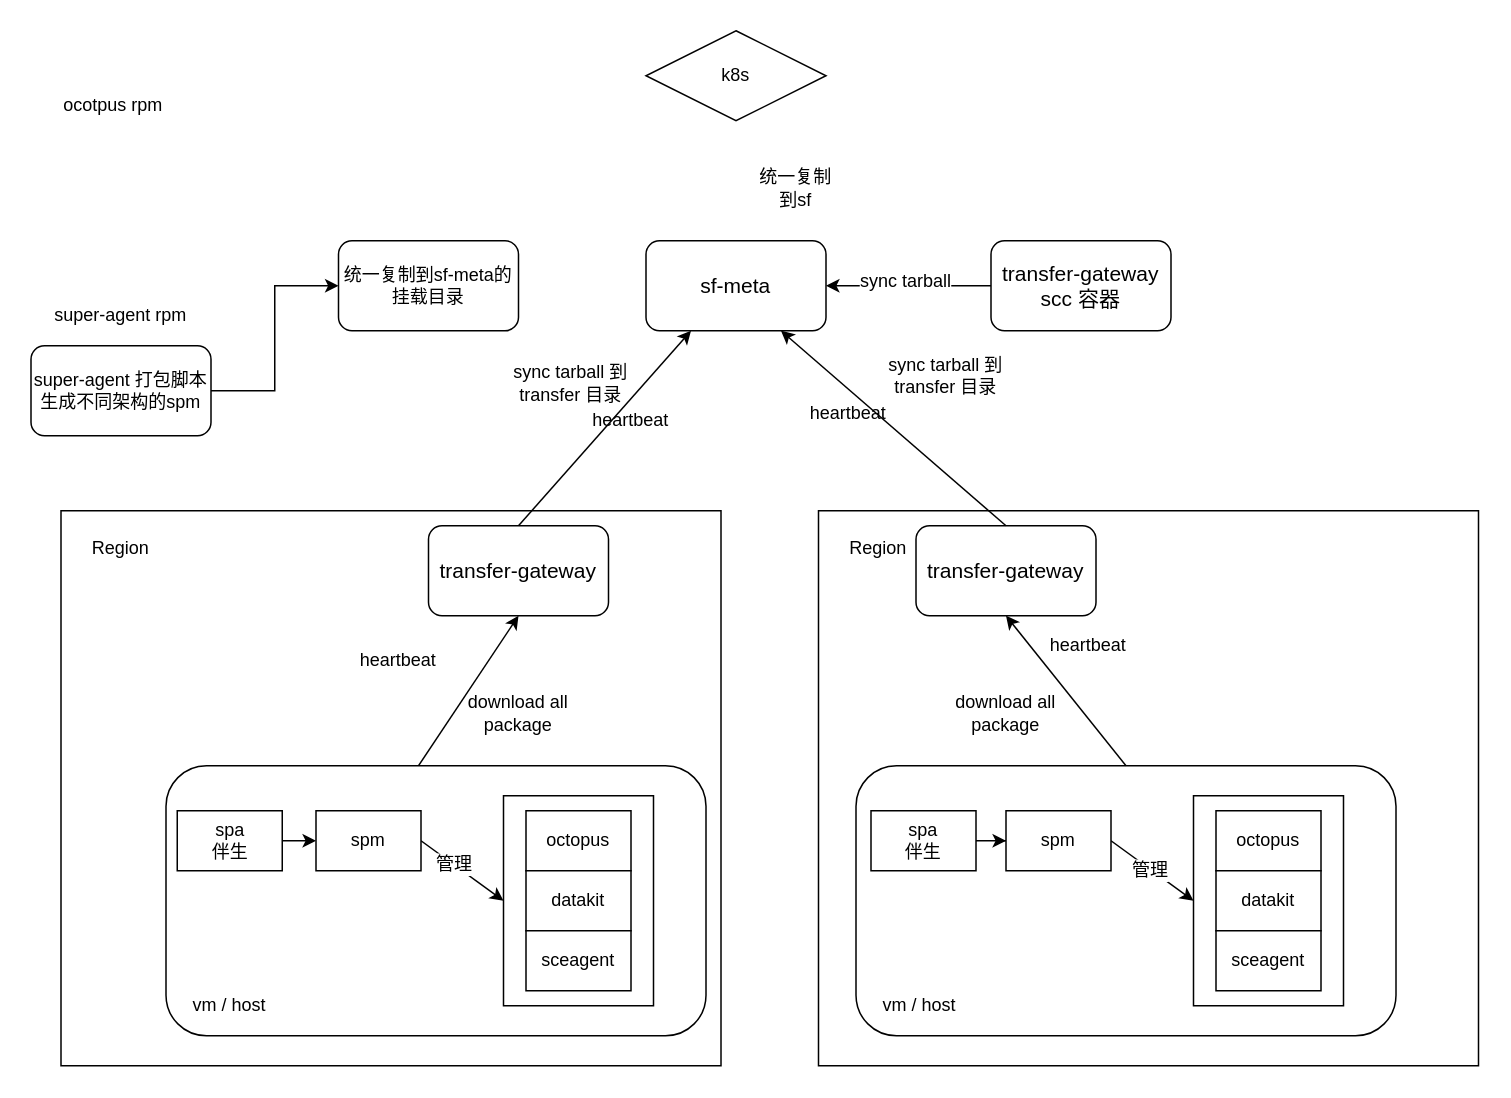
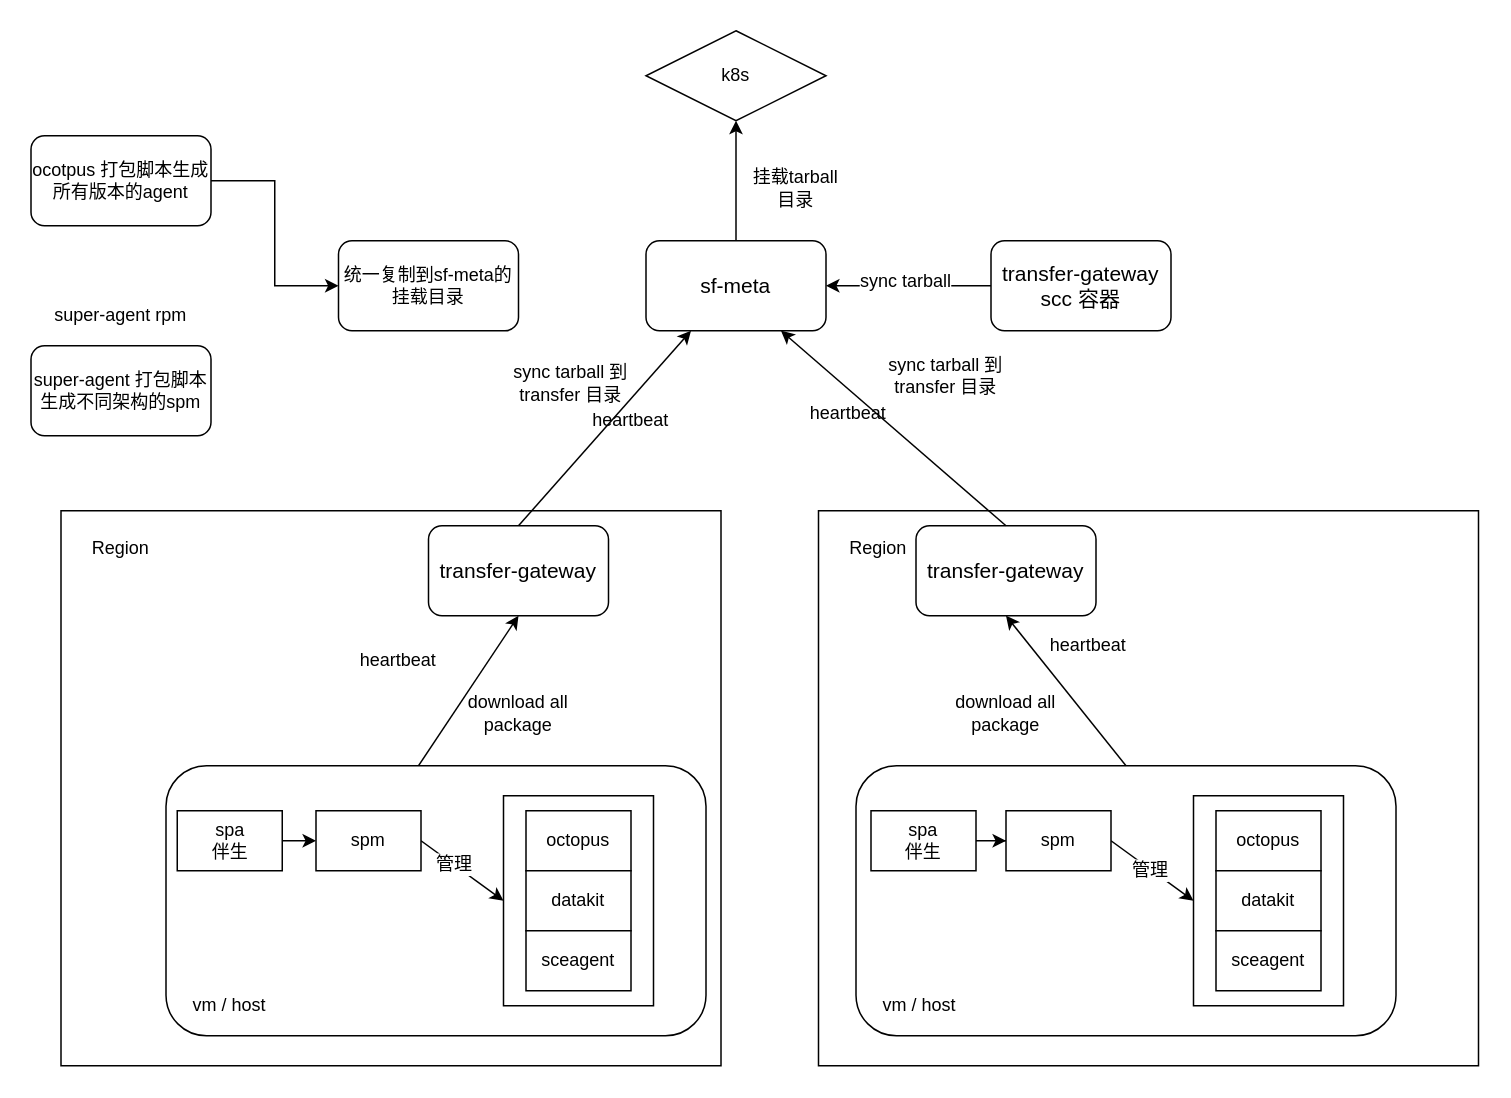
node "ocotpus rpm": removed
node "ocotpus 打包脚本生成所有版本的agent": added
edge "sf-meta" -> "k8s": added
node "统一复制到sf": label "统一复制到sf" -> "挂载tarball目录"
edge "ocotpus 打包脚本生成所有版本的agent" -> "统一复制到sf-meta的挂载目录": added
edge "super-agent 打包脚本生成不同架构的spm" -> "统一复制到sf-meta的挂载目录": removed
